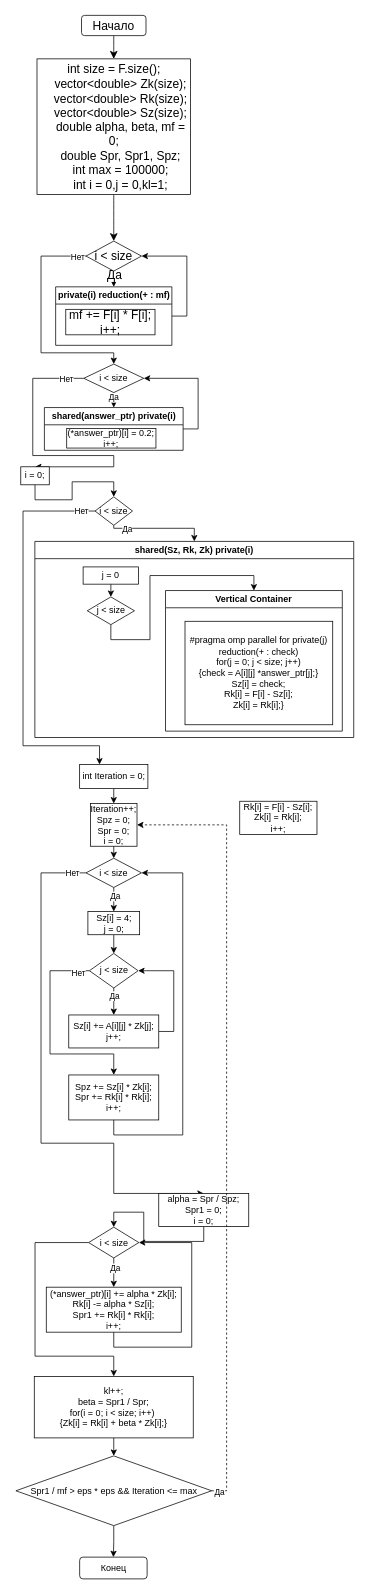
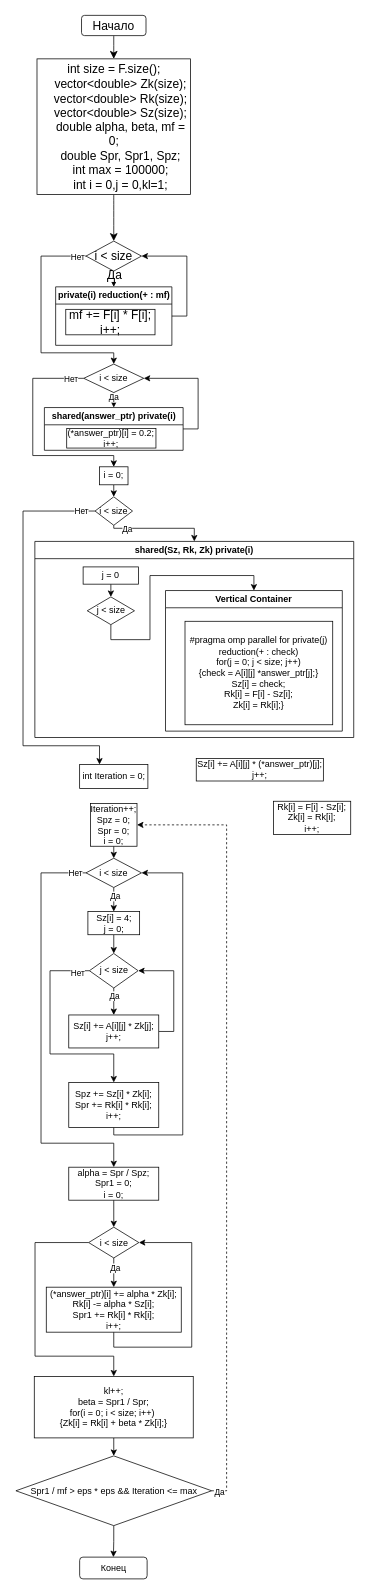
node "i = 0;": moved (35, 476) -> (114, 476)
node "Sz[i] += A[i][j] * (*answer_ptr)[j]; j++;": added
edge "int Iteration = 0;" -> "Iteration++; Spz = 0; Spr = 0; i = 0;": removed
node "Rk[i] = F[i] - Sz[i]; Zk[i] = Rk[i]; i++;": moved (278, 818) -> (312, 818)
node "Spz += Sz[i] * Zk[i]; Spr += Rk[i] * Rk[i]; i++;": moved (114, 1098) -> (114, 1105)
node "alpha = Spr / Spz; Spr1 = 0; i = 0;": moved (204, 1210) -> (114, 1184)
